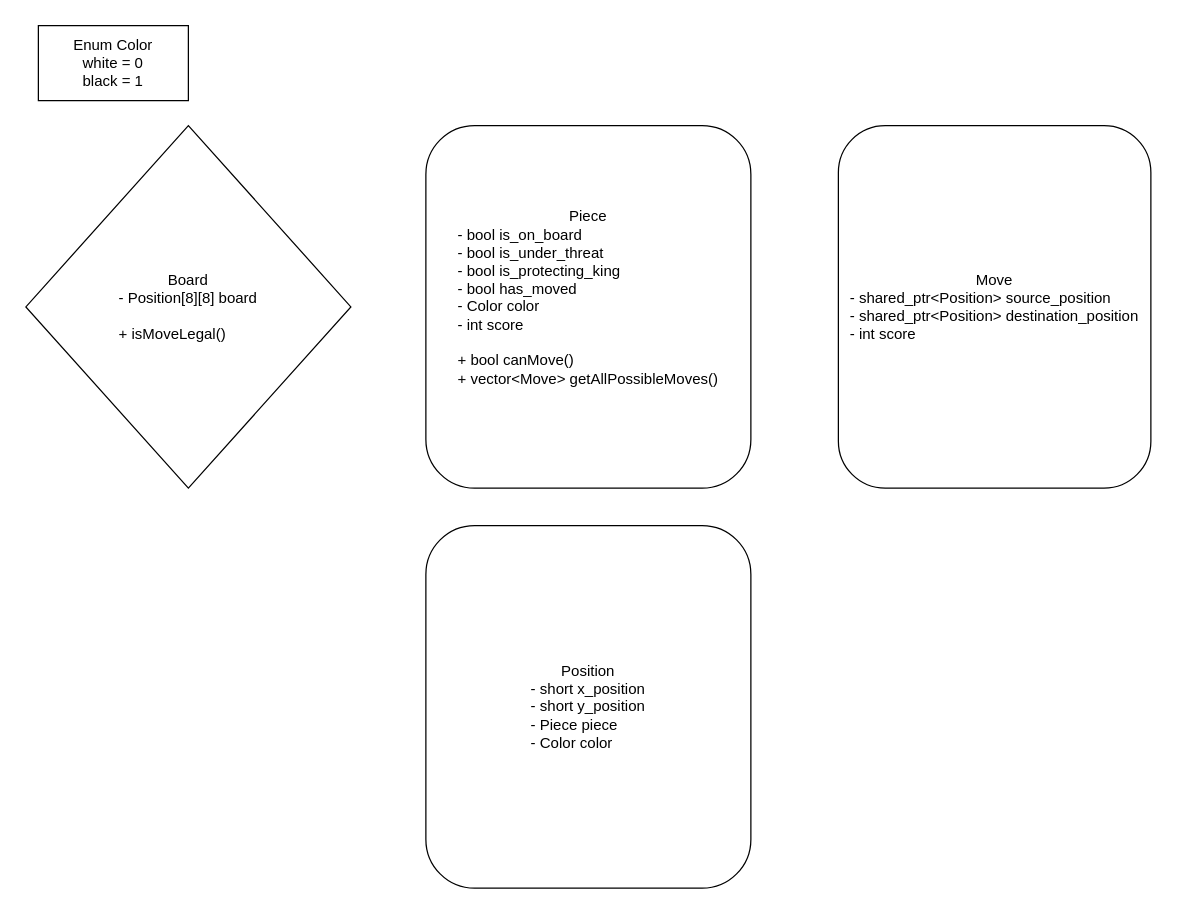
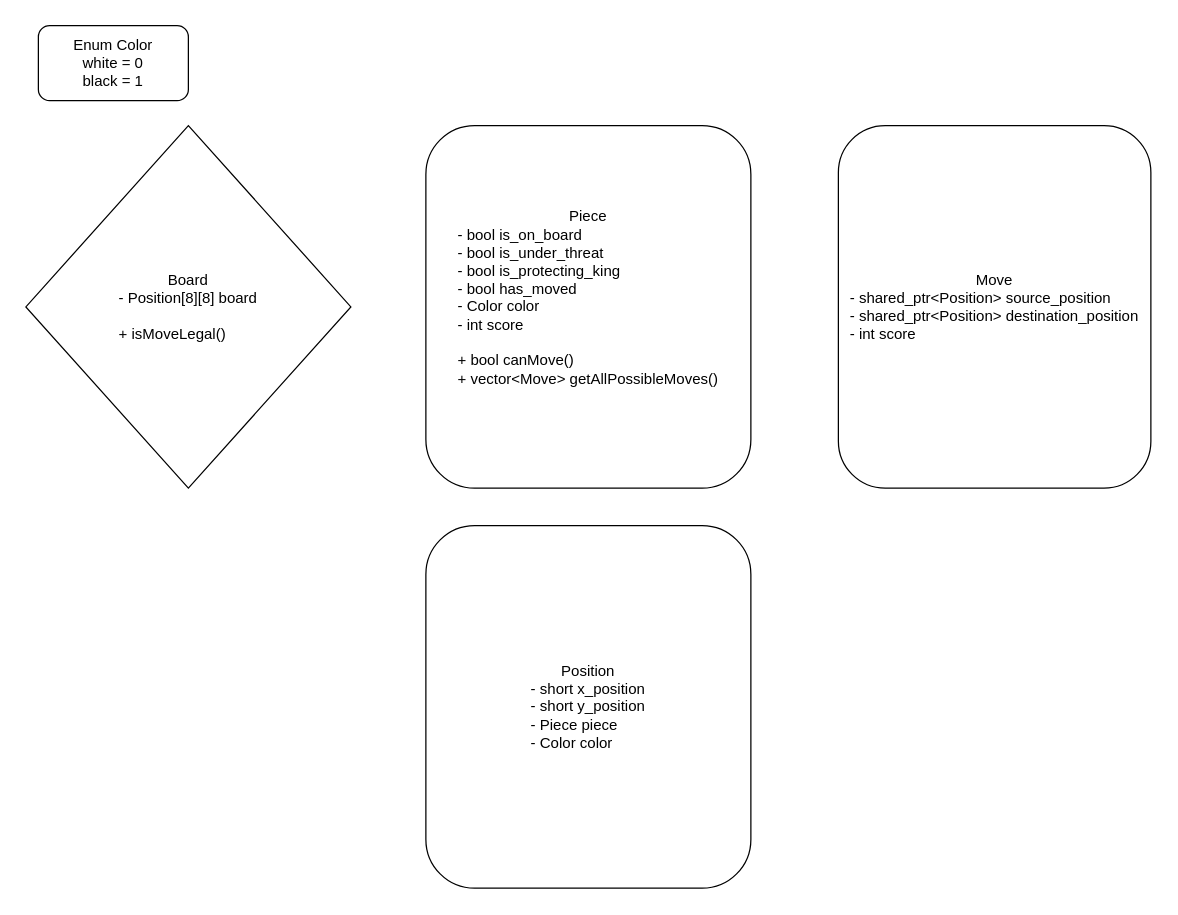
node "Enum Color white = 0 black = 1": shape rectangle -> rounded rectangle
